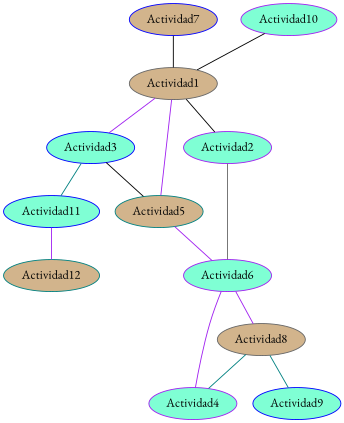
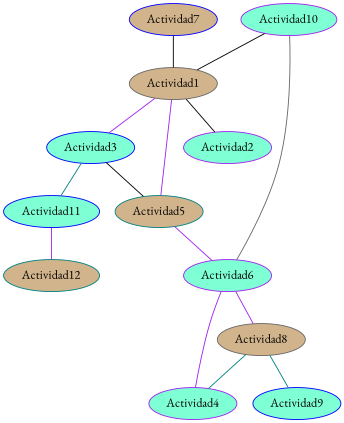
edge "Actividad2" -- "Actividad6": now "Actividad10" -- "Actividad6"
